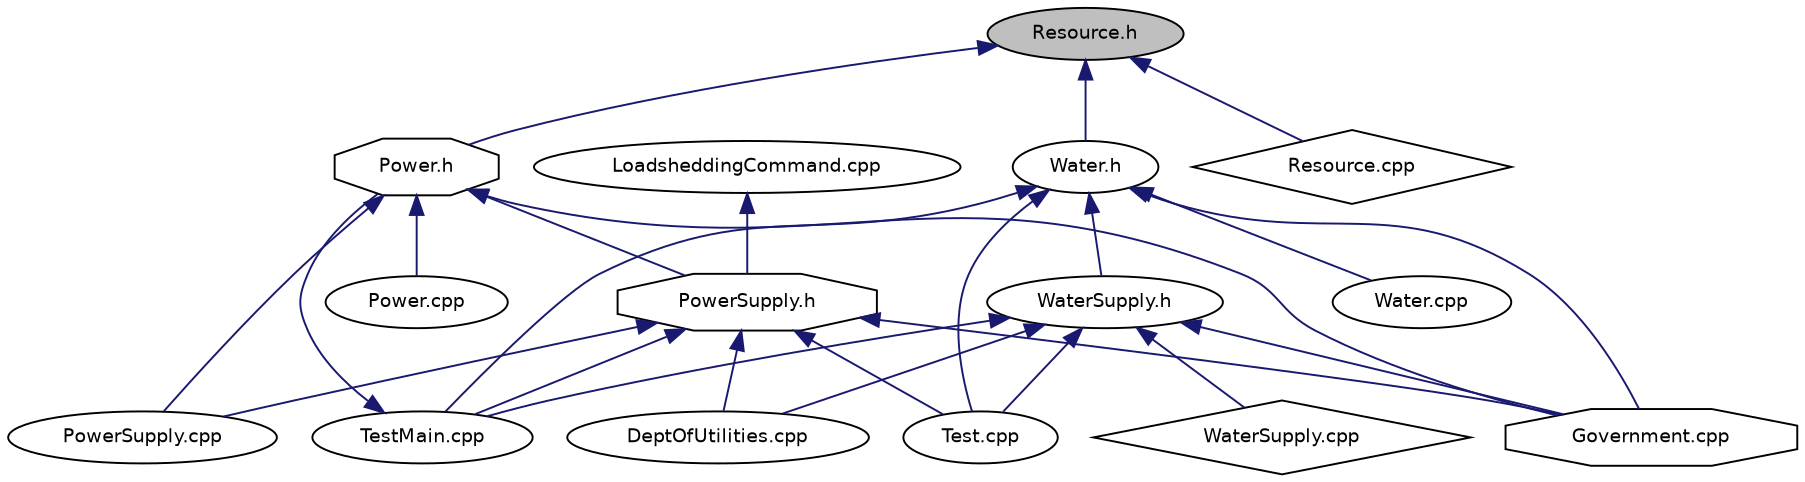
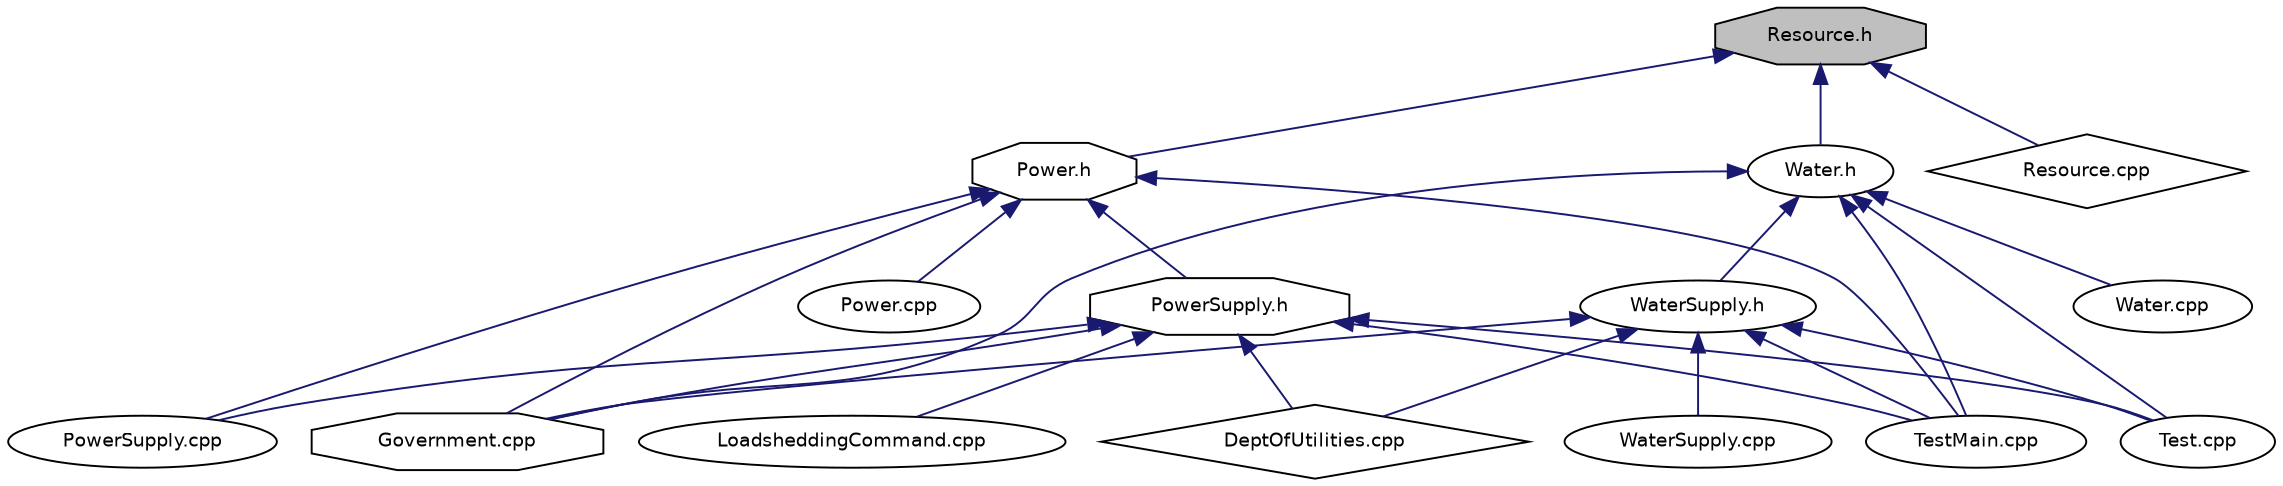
node "Resource.h": shape ellipse -> octagon
edge "PowerSupply.h" -> "LoadsheddingCommand.cpp": reversed
edge "Power.h" -> "TestMain.cpp": reversed
node "DeptOfUtilities.cpp": shape ellipse -> diamond
node "WaterSupply.cpp": shape diamond -> ellipse
